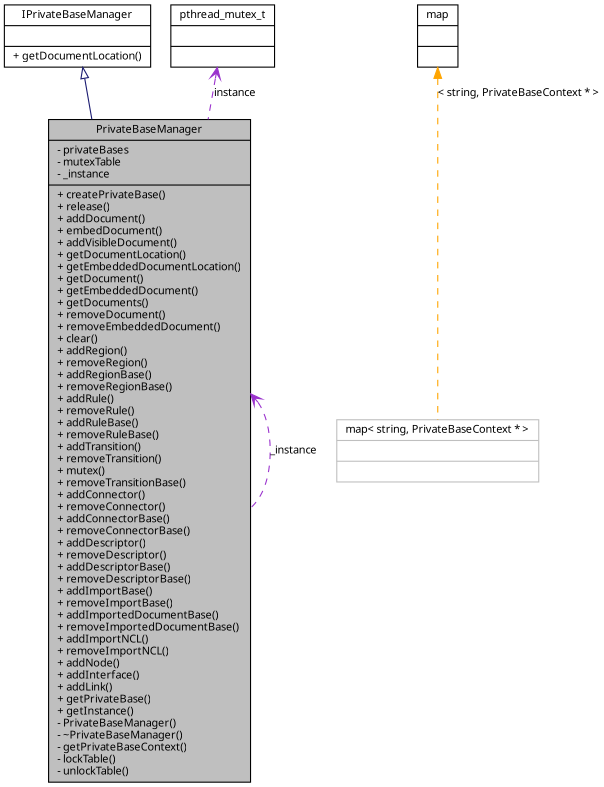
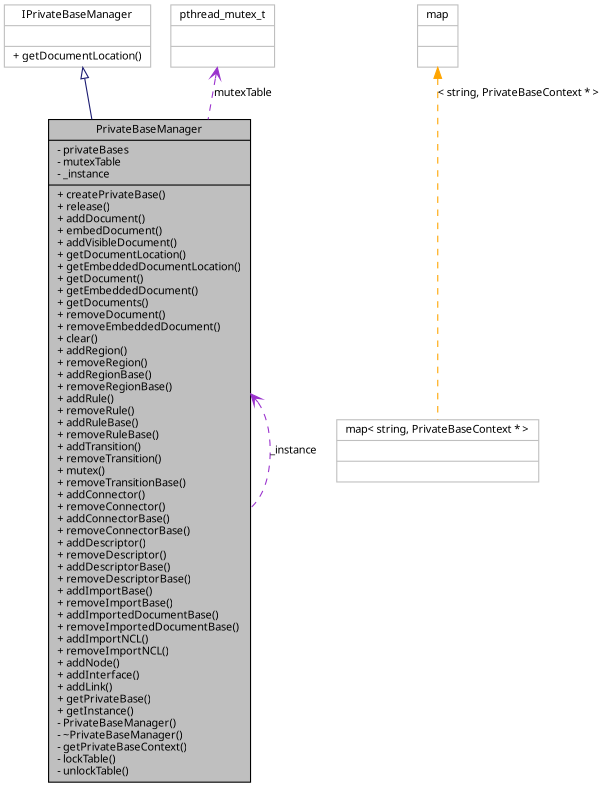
node "IPrivateBaseManager": color black -> grey75
node "pthread_mutex_t": color black -> grey75
node "map": color black -> grey75
edge "PrivateBaseManager" -> "pthread_mutex_t": label "instance" -> "mutexTable"
